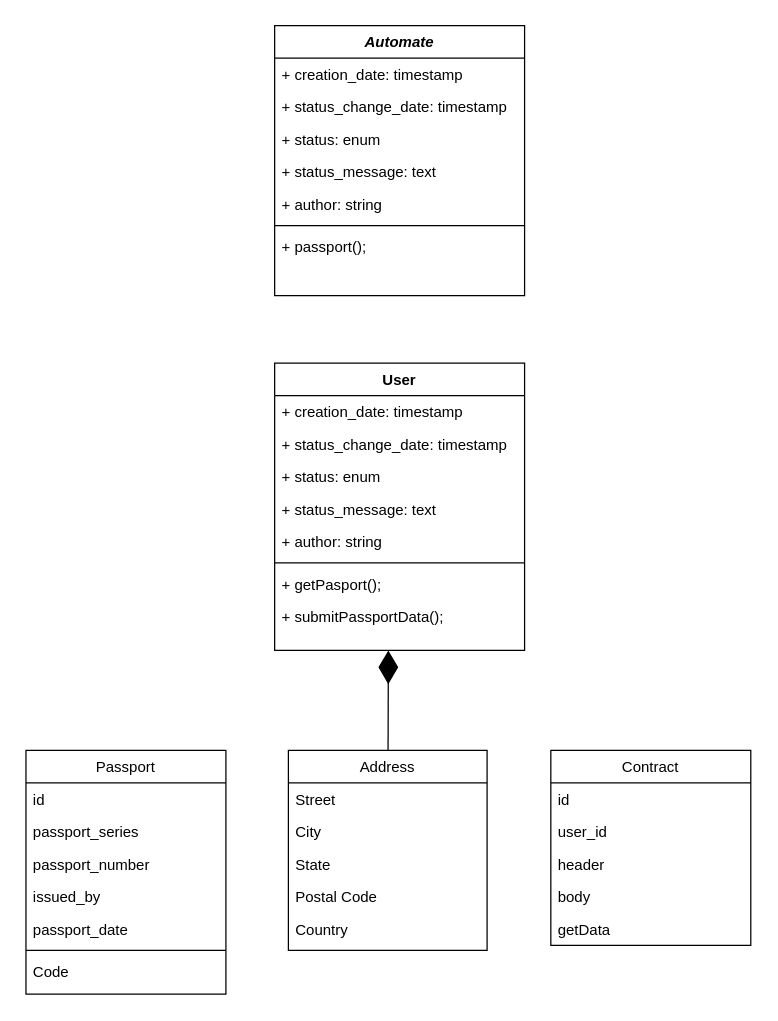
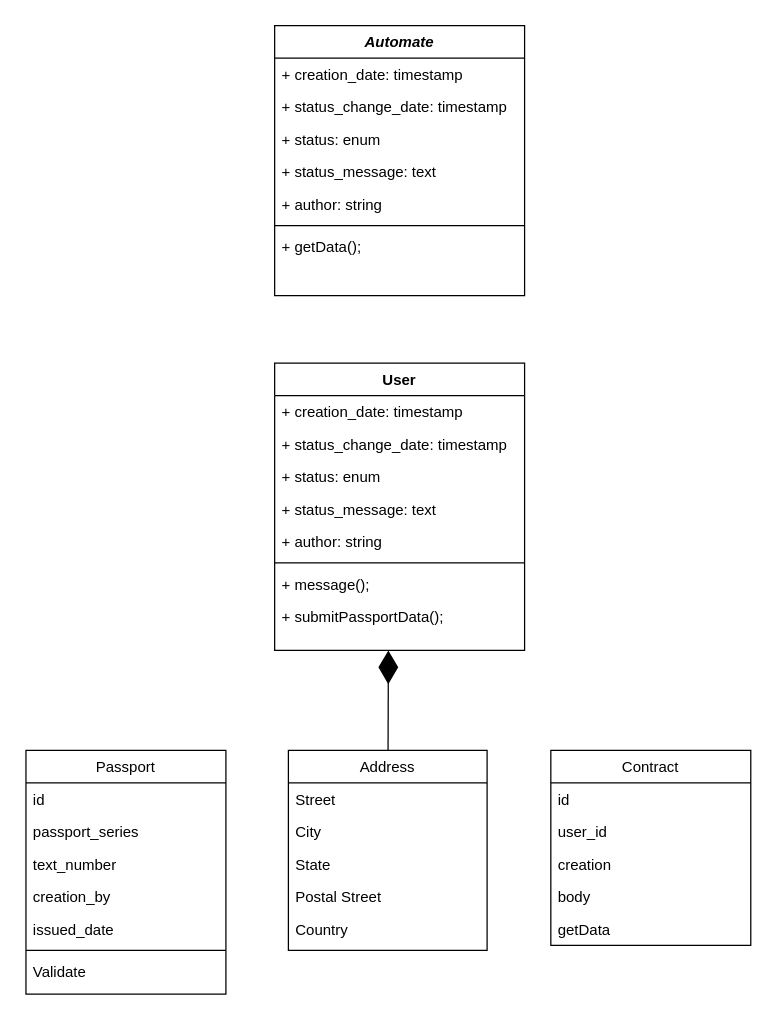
node "+ passport();": label "+ passport();" -> "+ getData();"
node "+ getPasport();": label "+ getPasport();" -> "+ message();"
node "passport_number": label "passport_number" -> "text_number"
node "header": label "header" -> "creation"
node "issued_by": label "issued_by" -> "creation_by"
node "Postal Code": label "Postal Code" -> "Postal Street"
node "passport_date": label "passport_date" -> "issued_date"
node "Code": label "Code" -> "Validate"
